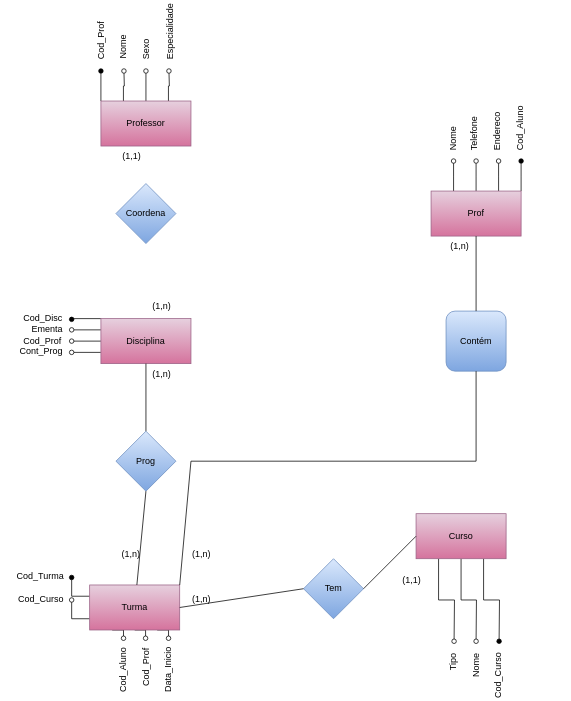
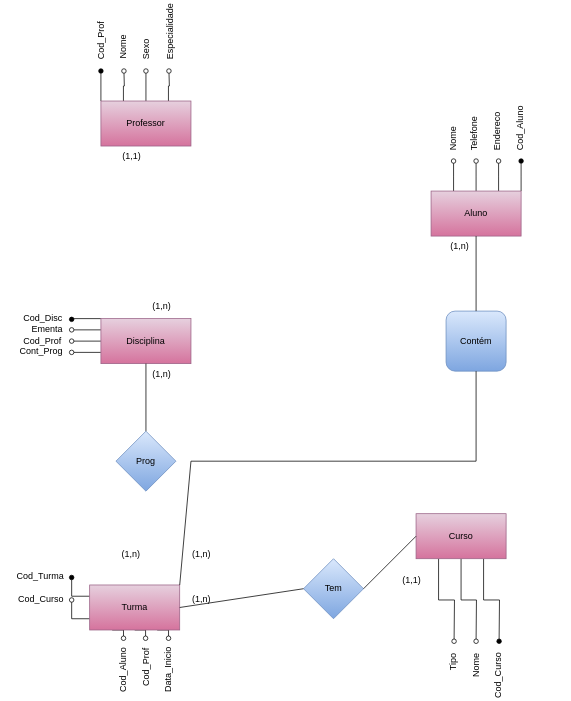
node "Coordena": removed
node "Prof": label "Prof" -> "Aluno"
edge "Prog" -- "Turma": removed
